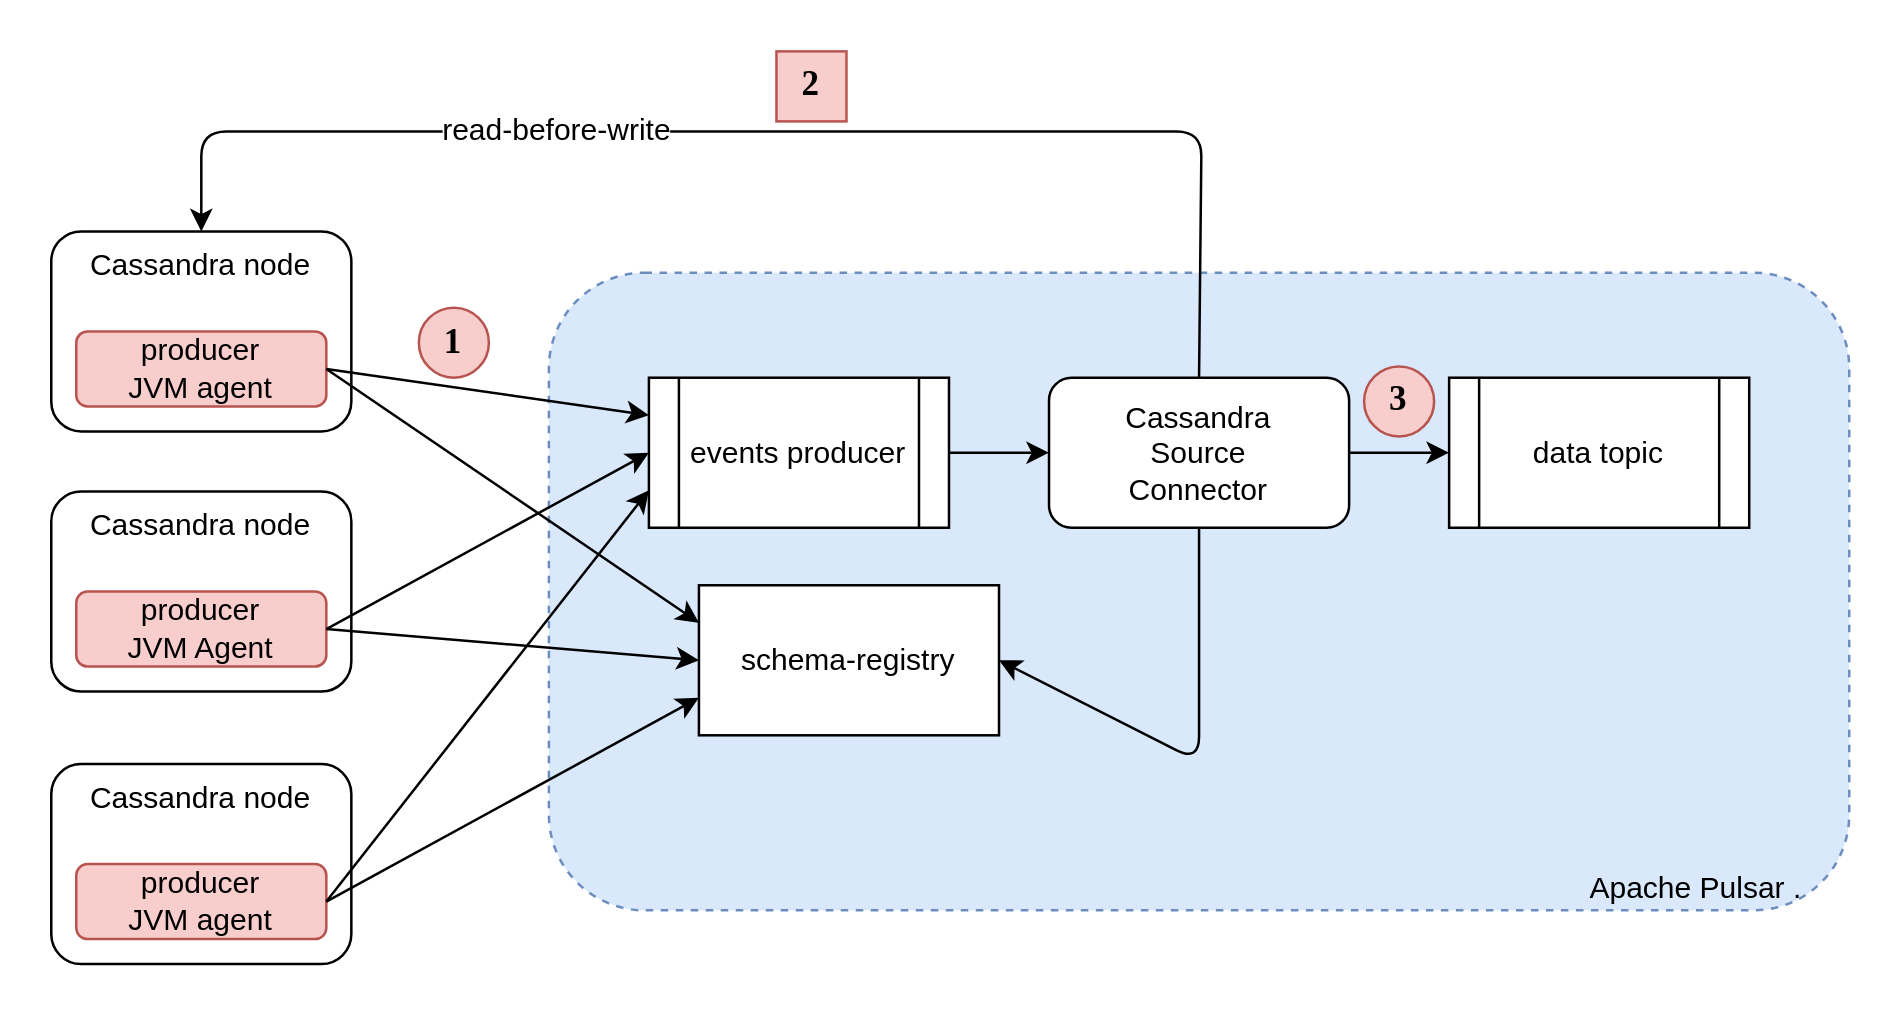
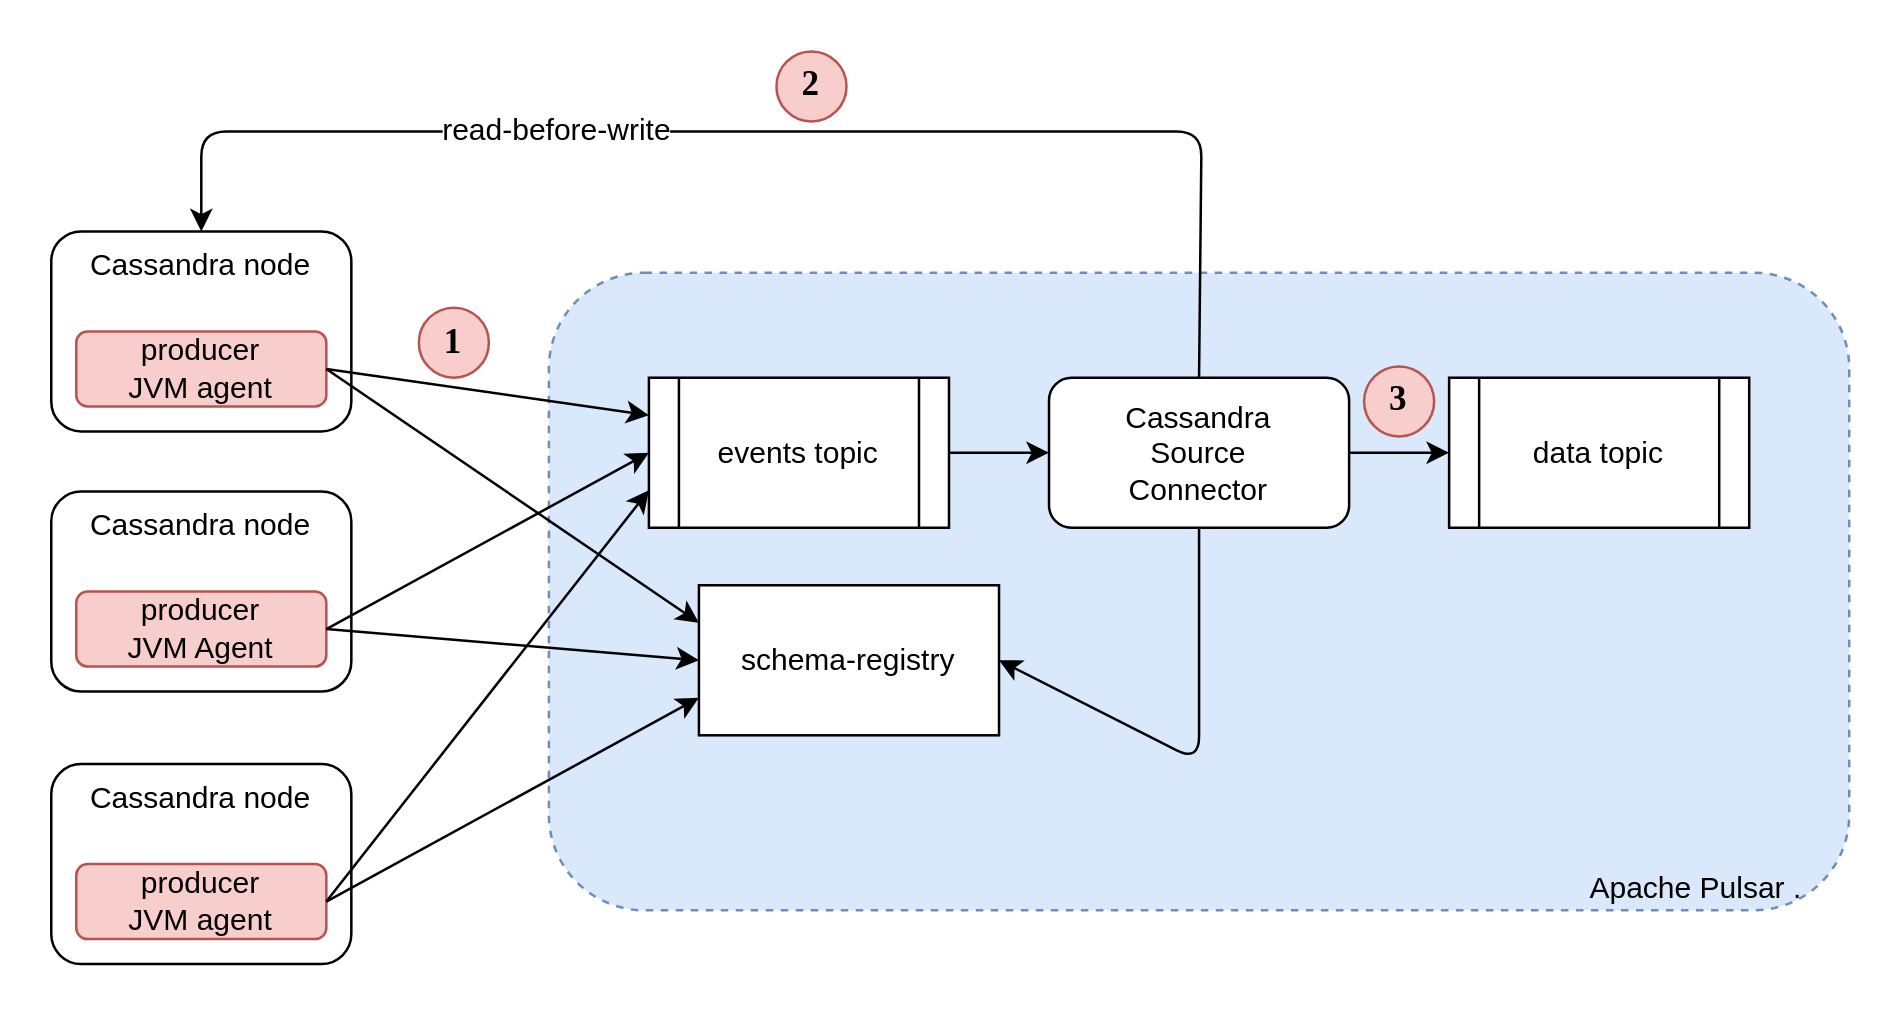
node "2": shape rectangle -> ellipse
node "events producer": label "events producer" -> "events topic"
